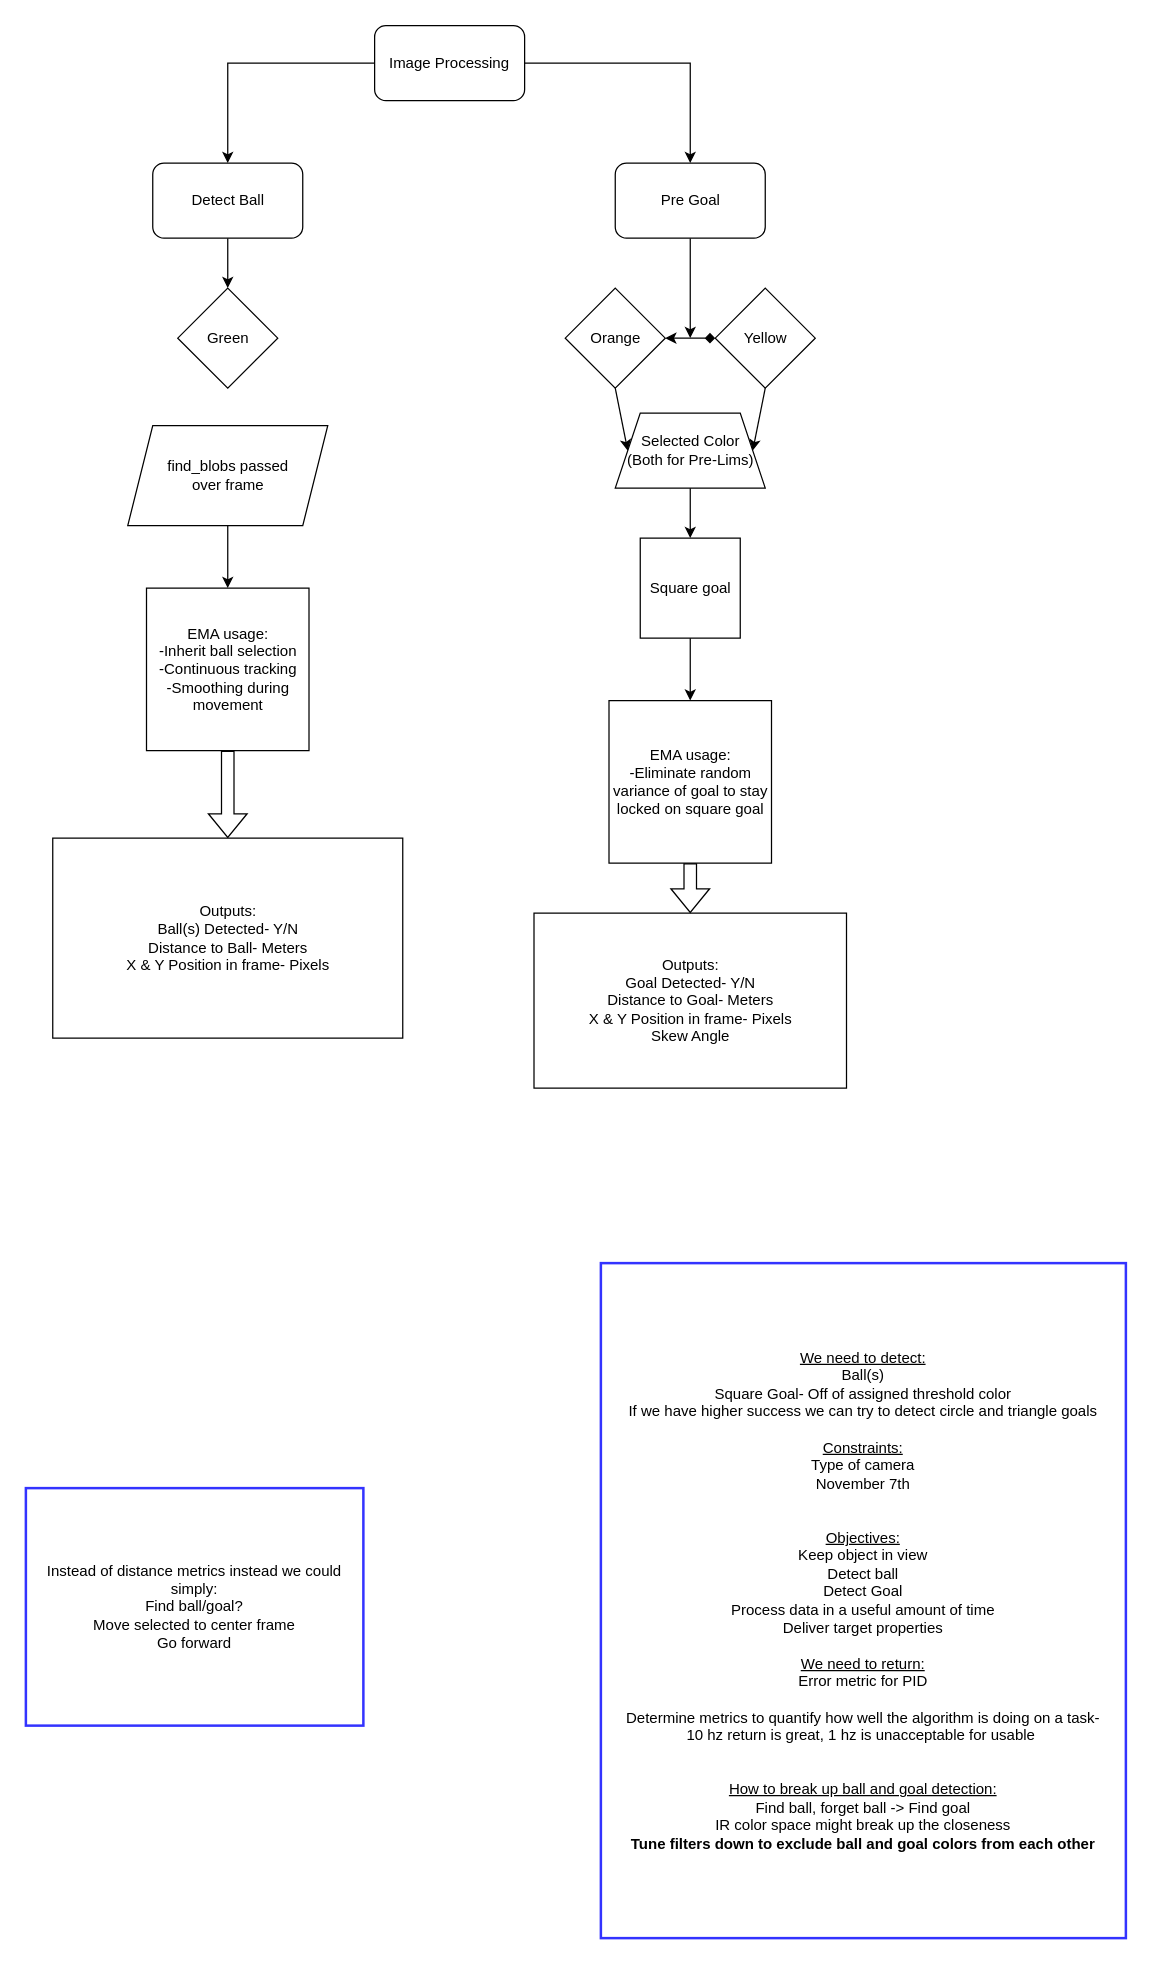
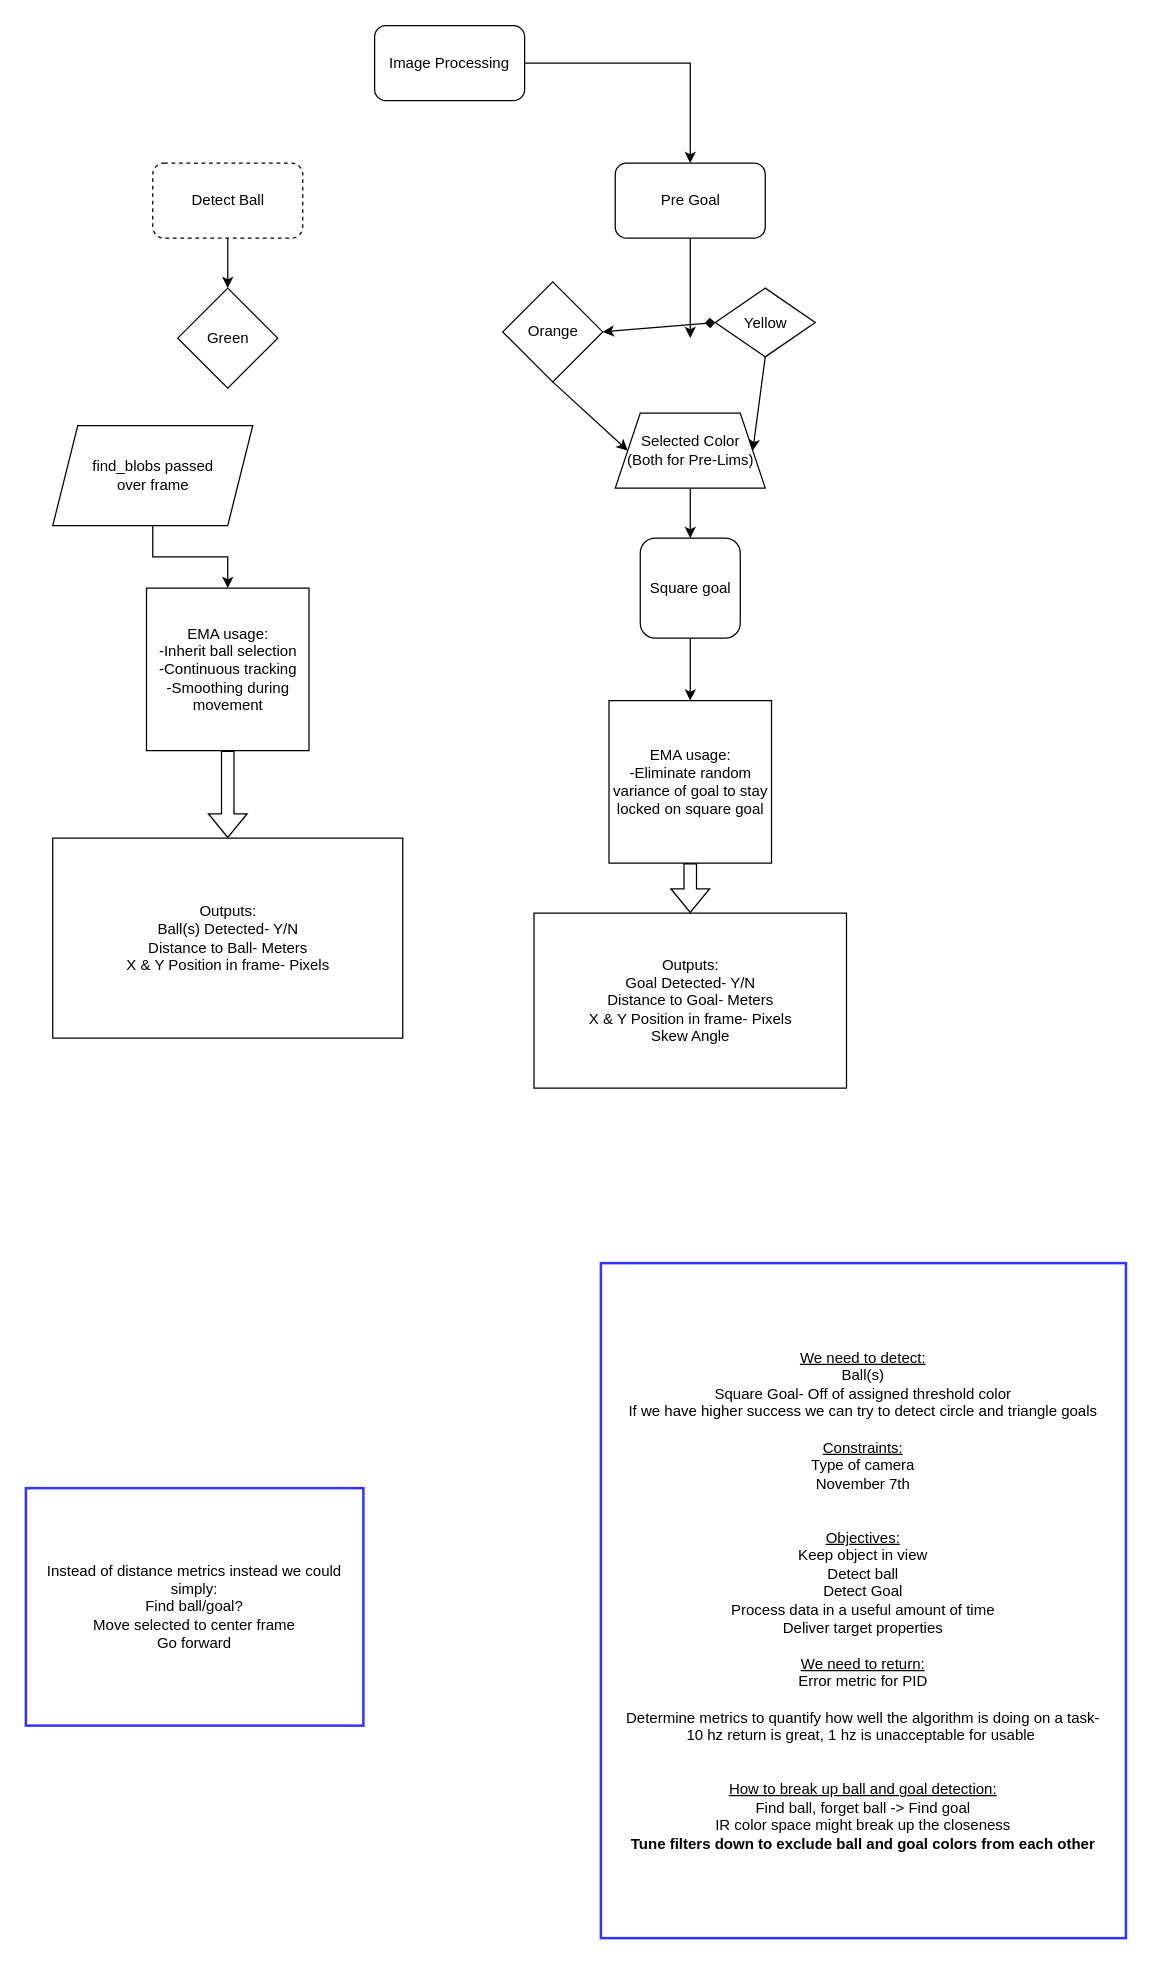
edge "Image Processing" -> "Detect Ball": removed
node "Detect Ball": style solid -> dashed
node "Orange": moved (615, 338) -> (553, 332)
node "Yellow": size 100x100 -> 100x69
node "find_blobs passed over frame": moved (228, 476) -> (153, 476)
node "Square goal": shape rectangle -> rounded rectangle
